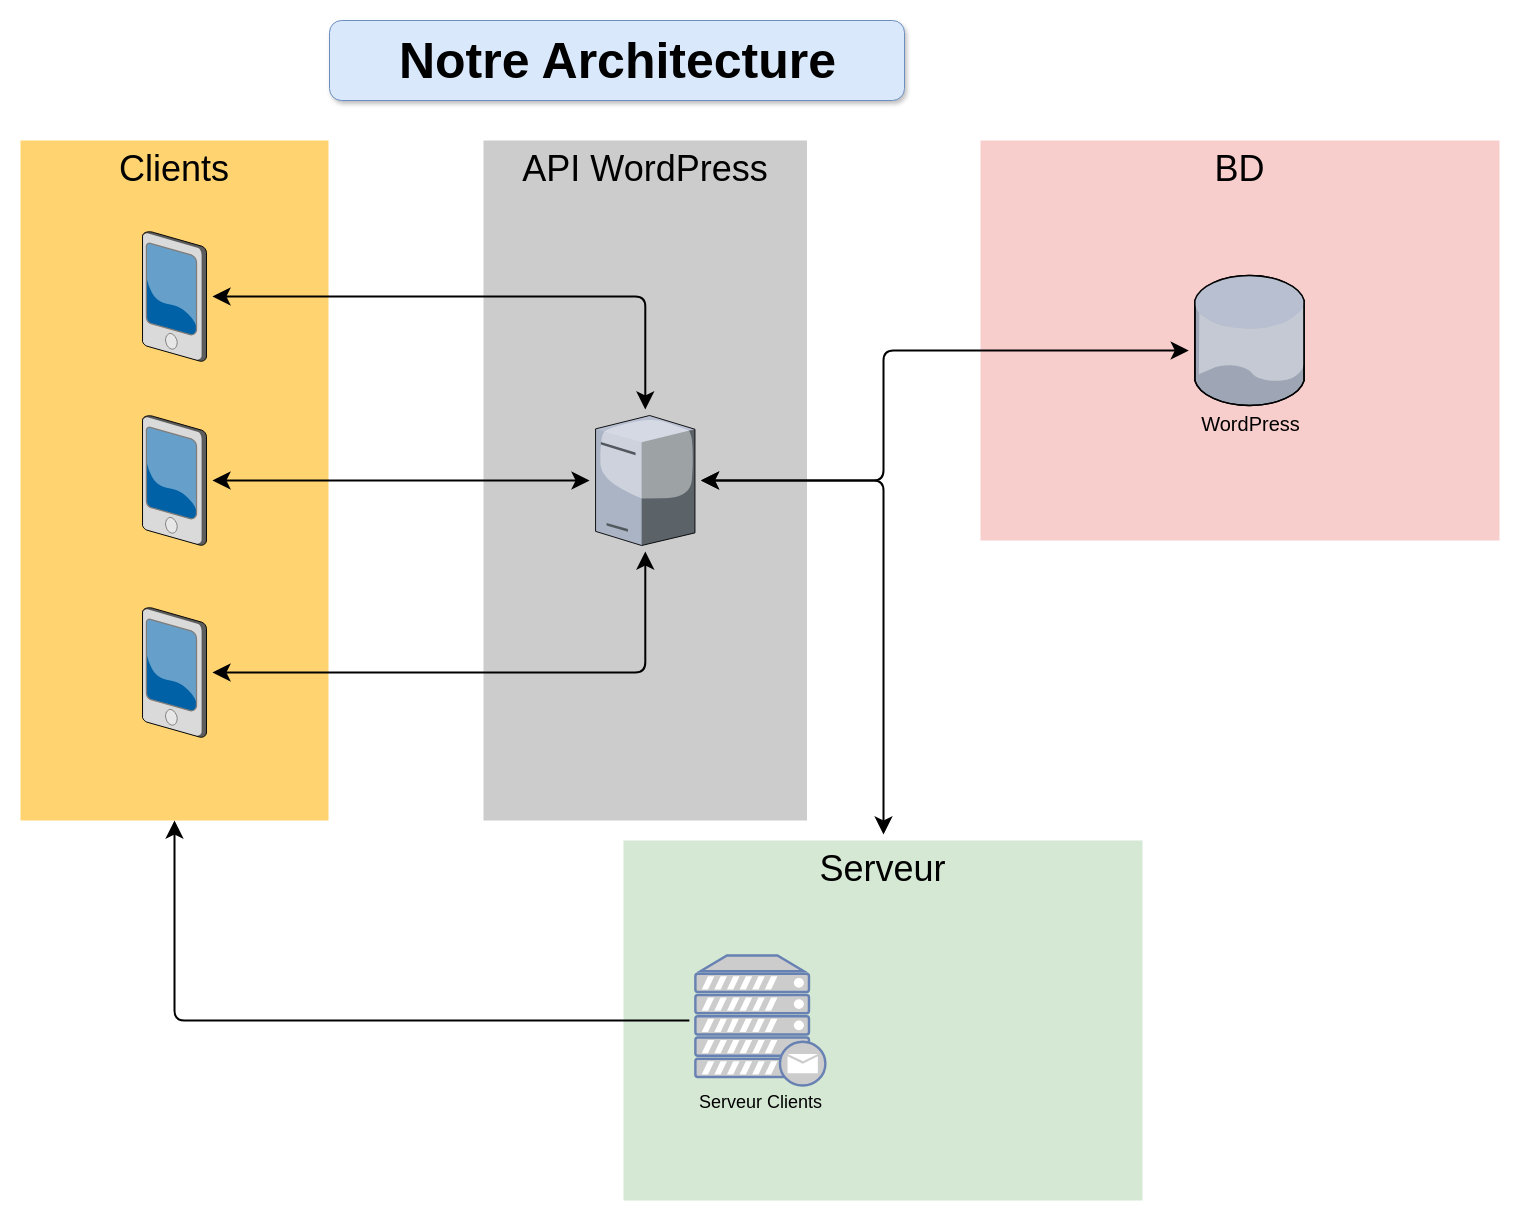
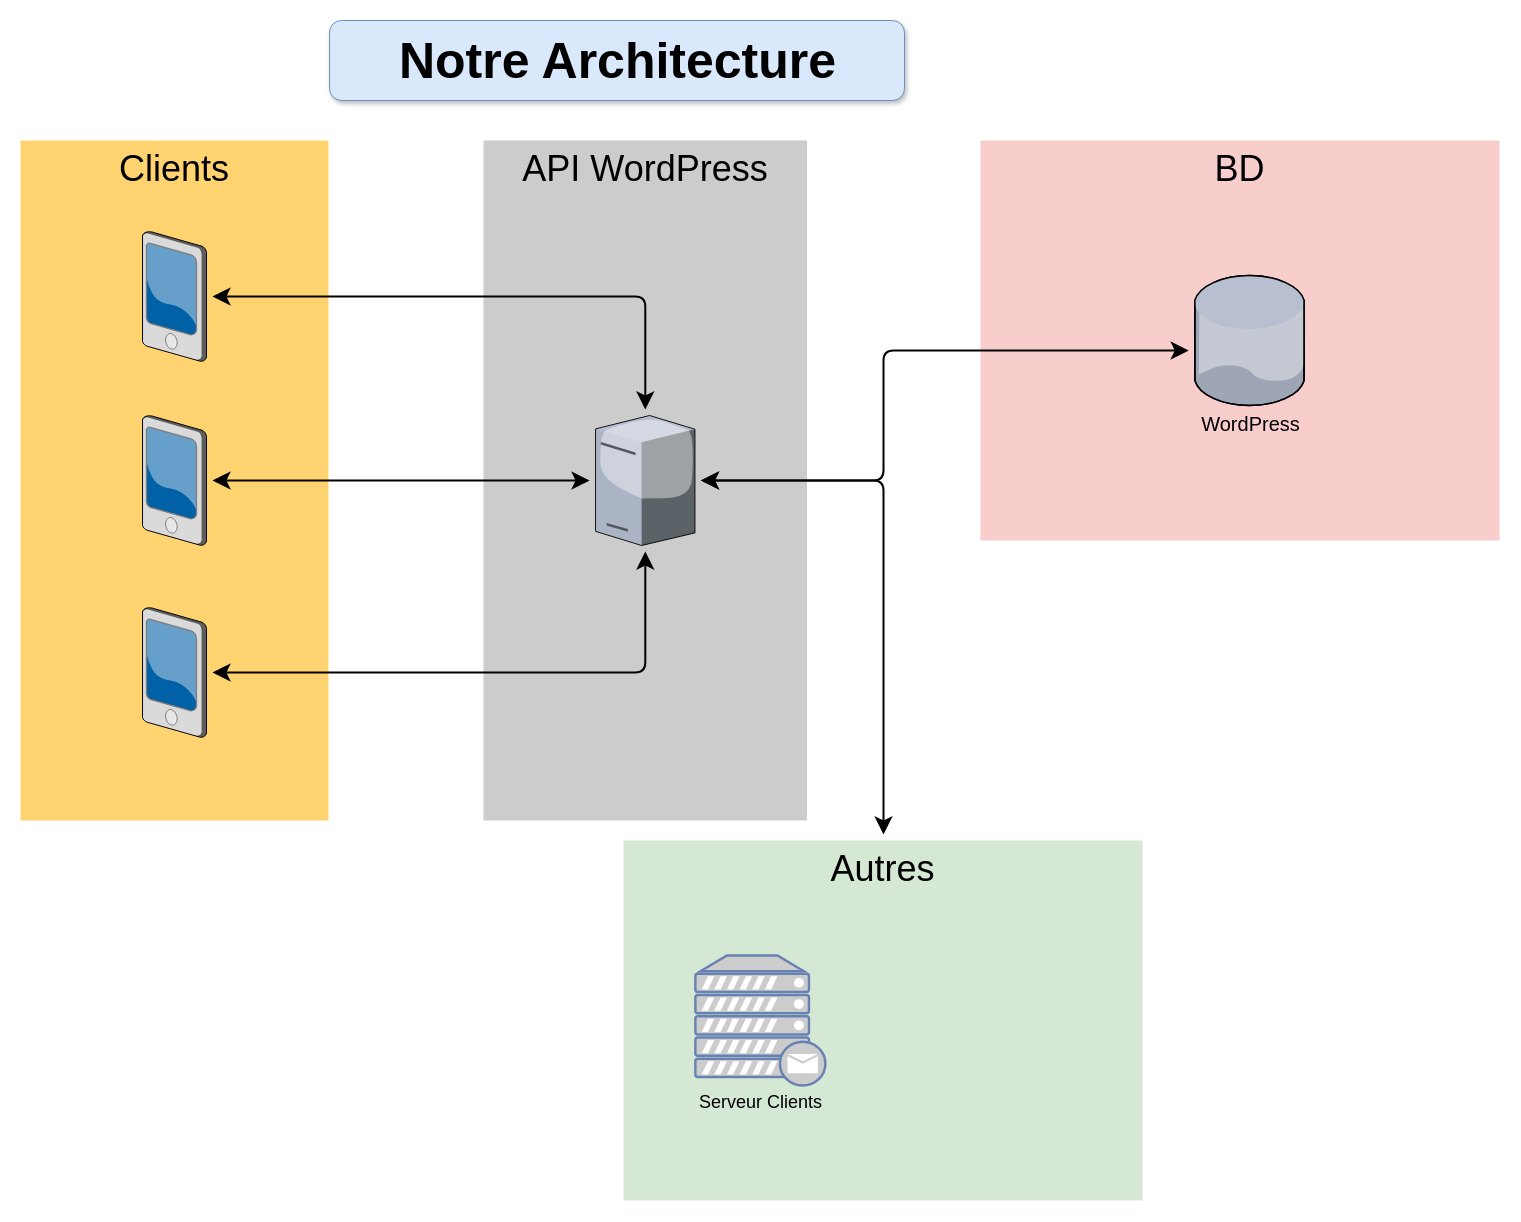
node "Serveur": label "Serveur" -> "Autres"
edge "Serveur Clients" -> "Clients": removed
